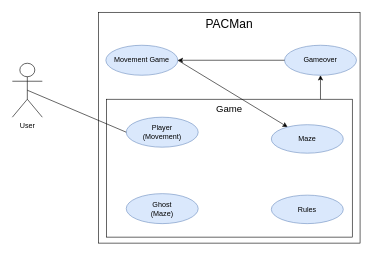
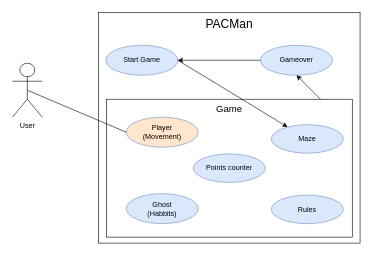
node "Movement Game": label "Movement Game" -> "Start Game"
node "Gameover": moved (321, 60) -> (297, 60)
node "Player (Movement)": fillcolor #dae8fc -> #ffe6cc
node "Points counter": added
node "Ghost (Maze)": label "Ghost (Maze)" -> "Ghost (Habbits)"
